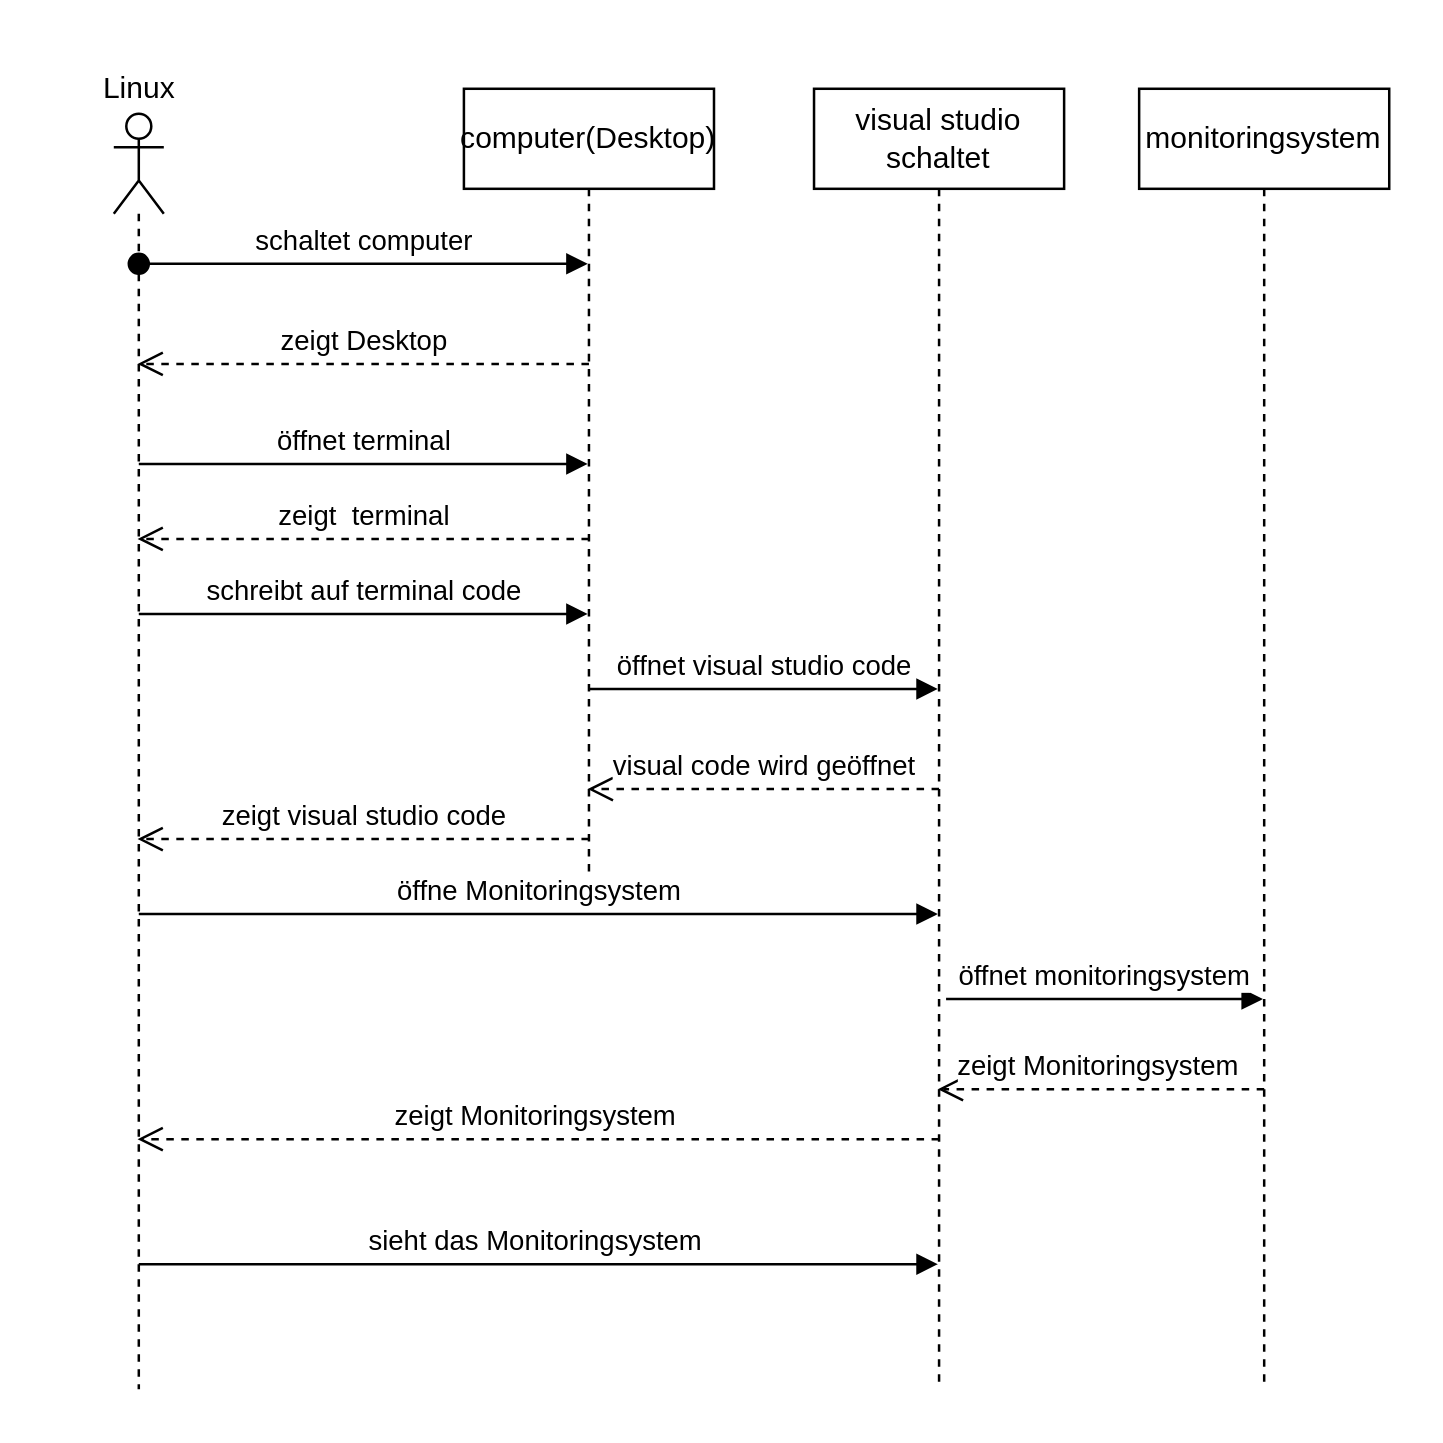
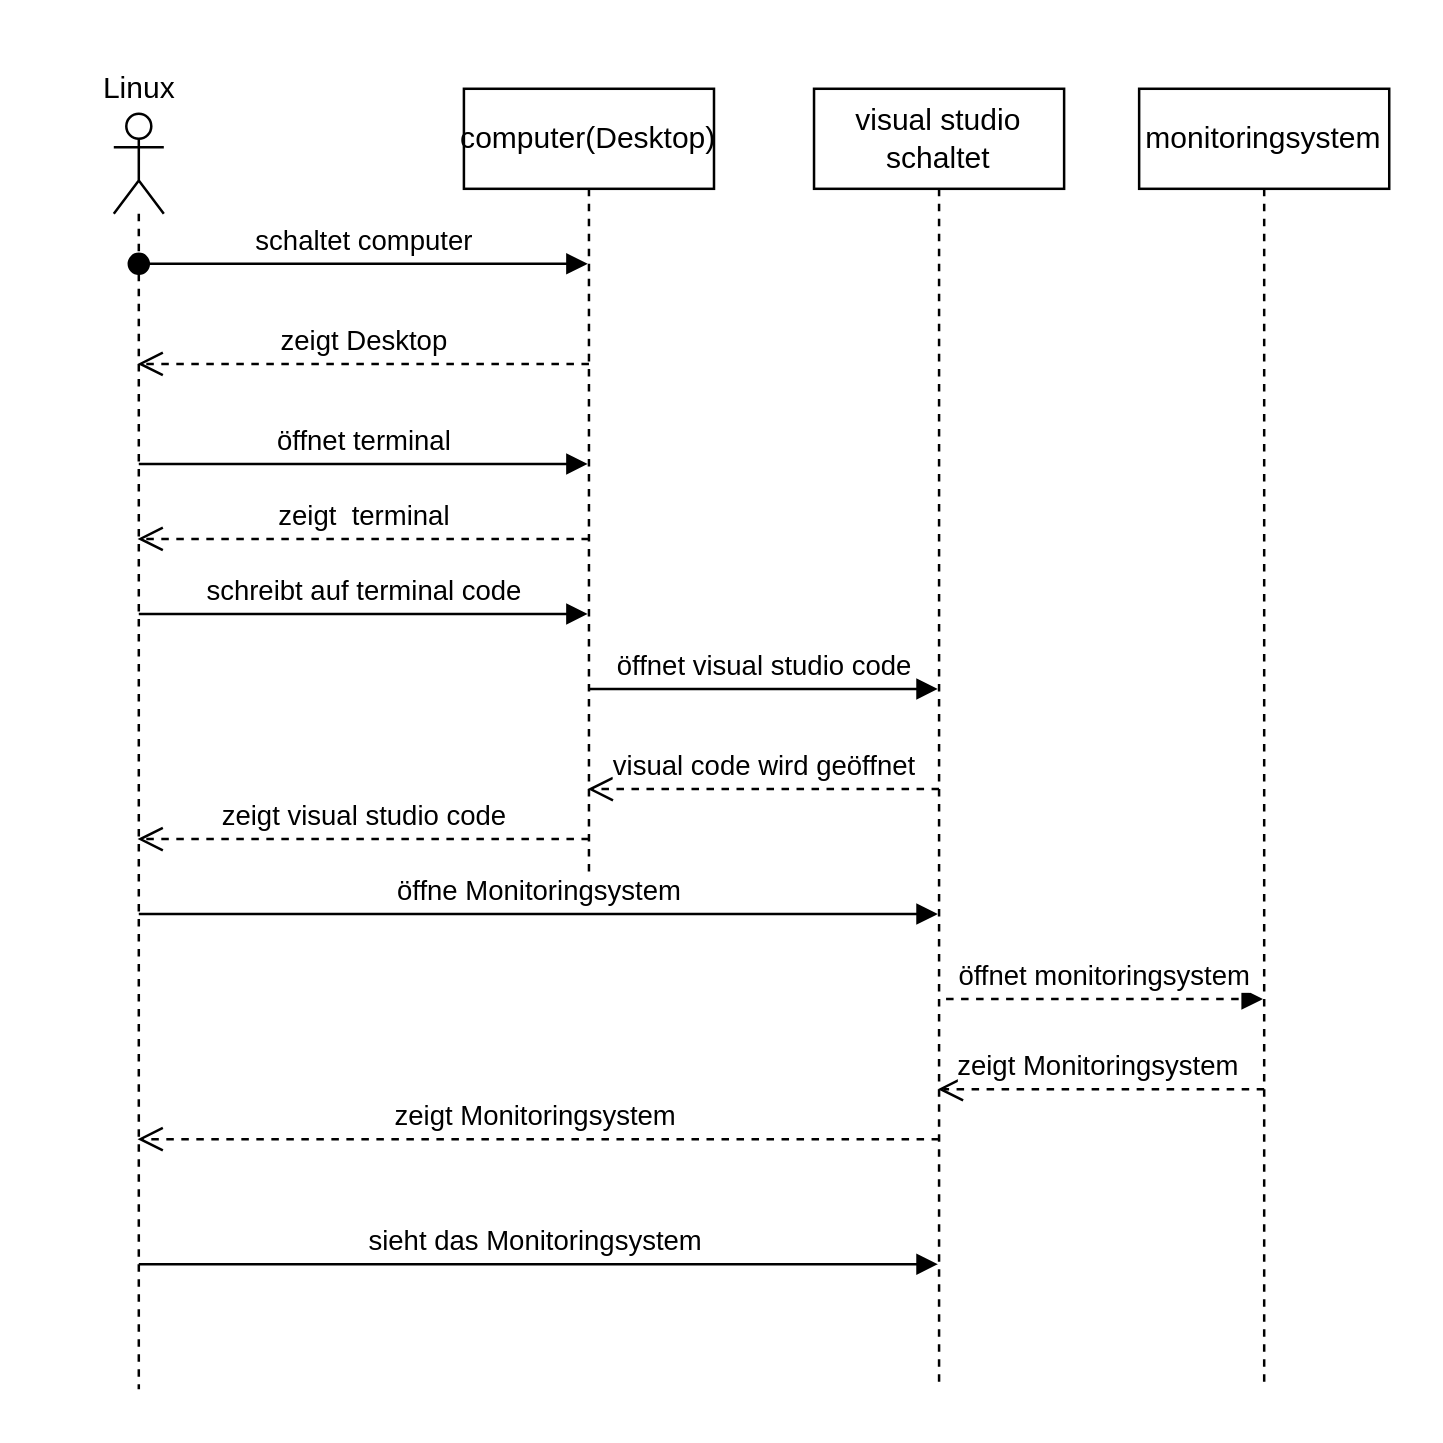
edge "visual studio schaltet" -> "monitoringsystem": style solid -> dashed
